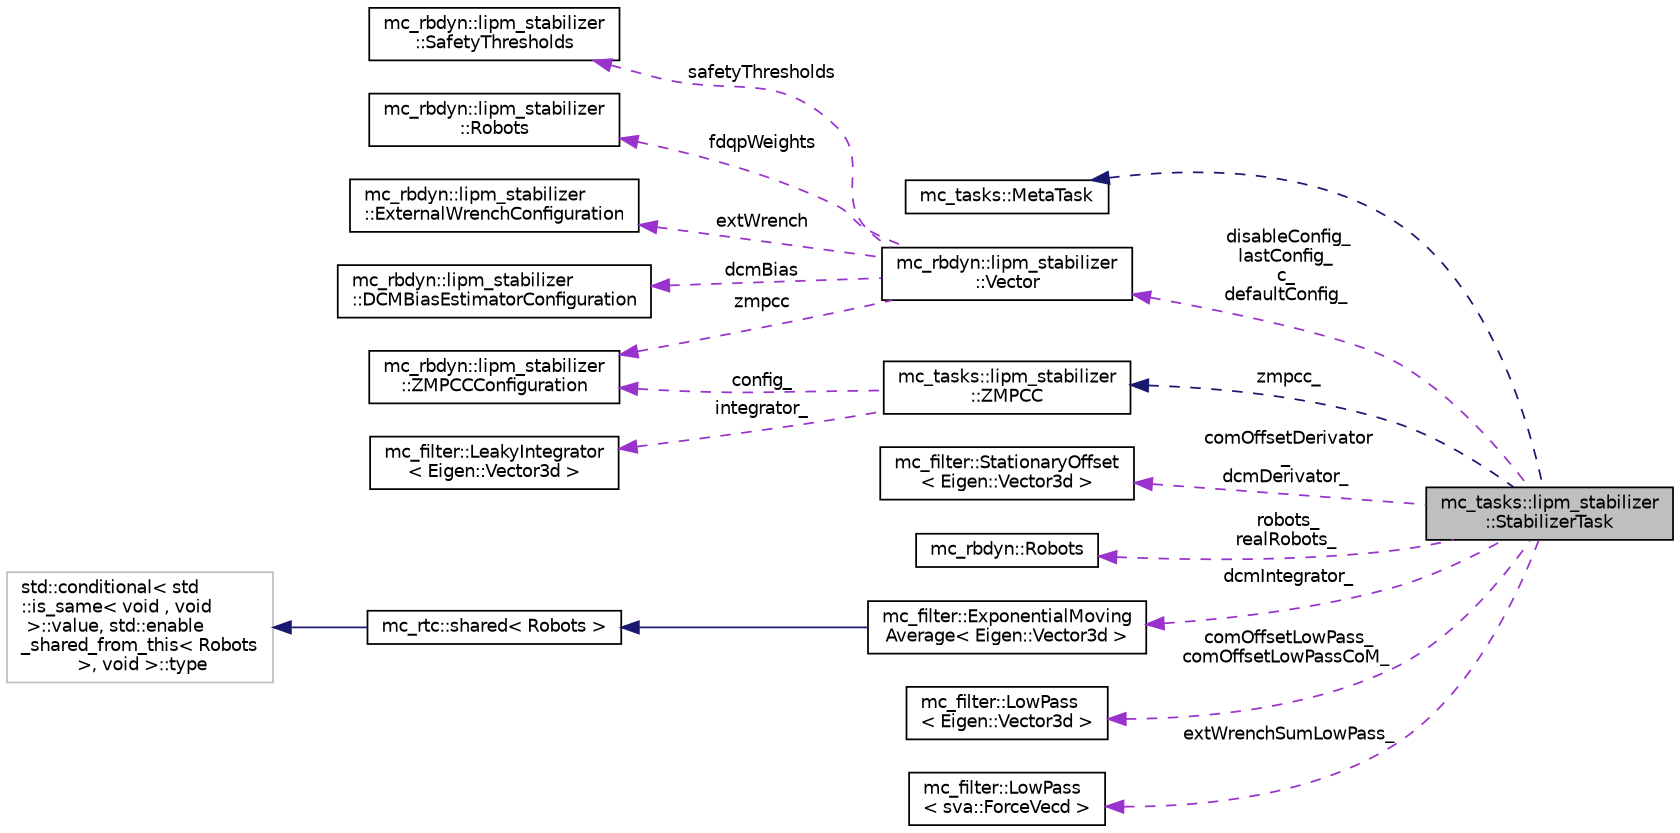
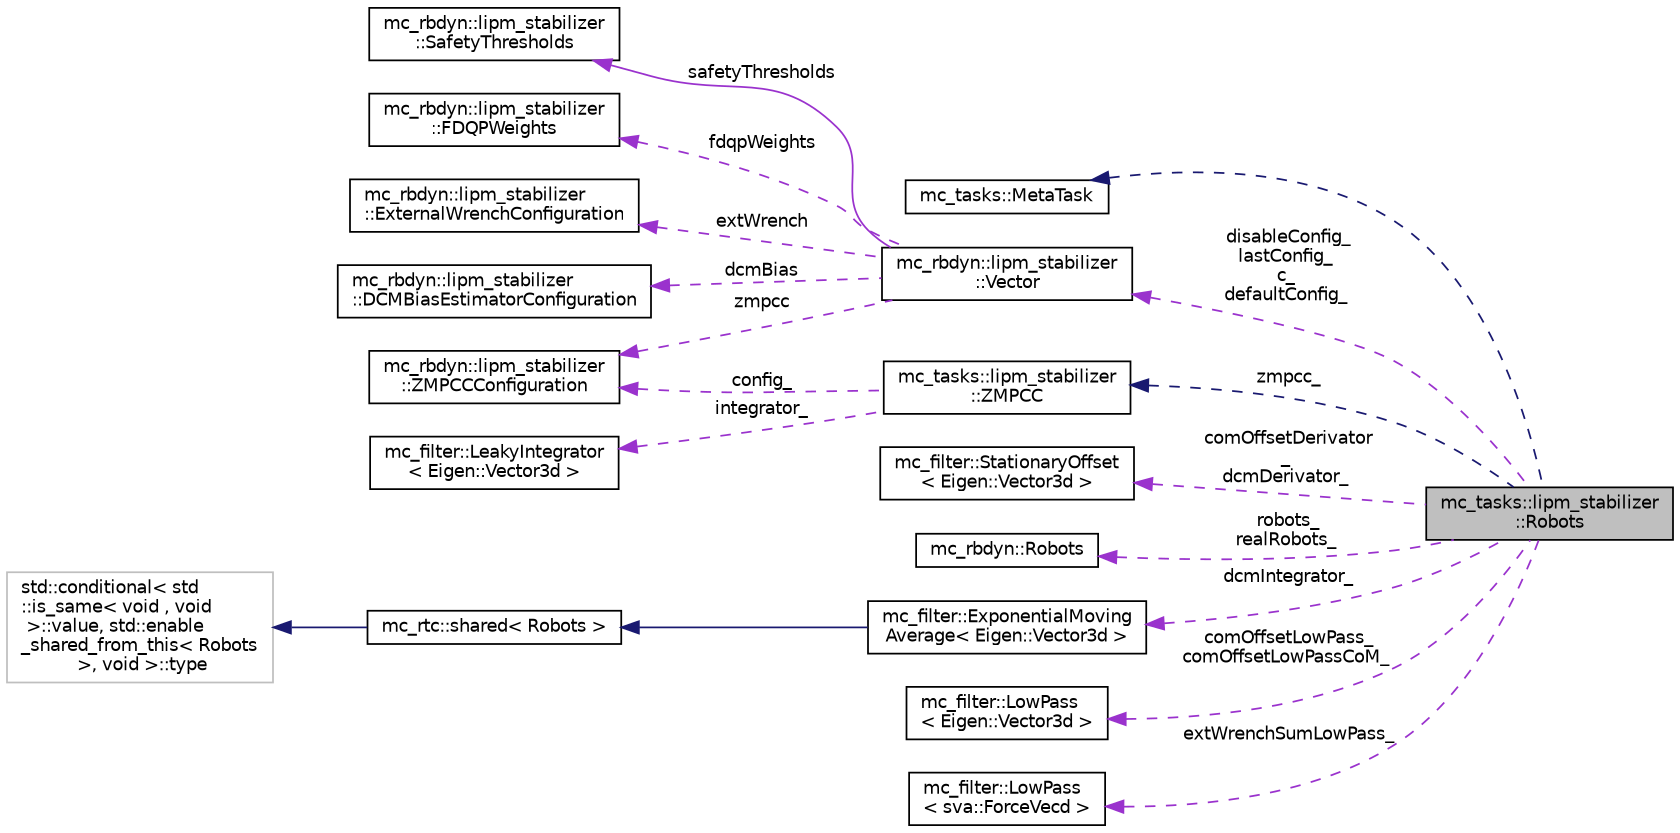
edge "mc_rbdyn::lipm_stabilizer ::Vector" -> "mc_rbdyn::lipm_stabilizer ::SafetyThresholds": style dashed -> solid
node "mc_rbdyn::lipm_stabilizer ::Robots": label "mc_rbdyn::lipm_stabilizer ::Robots" -> "mc_rbdyn::lipm_stabilizer ::FDQPWeights"
node "mc_tasks::lipm_stabilizer ::StabilizerTask": label "mc_tasks::lipm_stabilizer ::StabilizerTask" -> "mc_tasks::lipm_stabilizer ::Robots"
